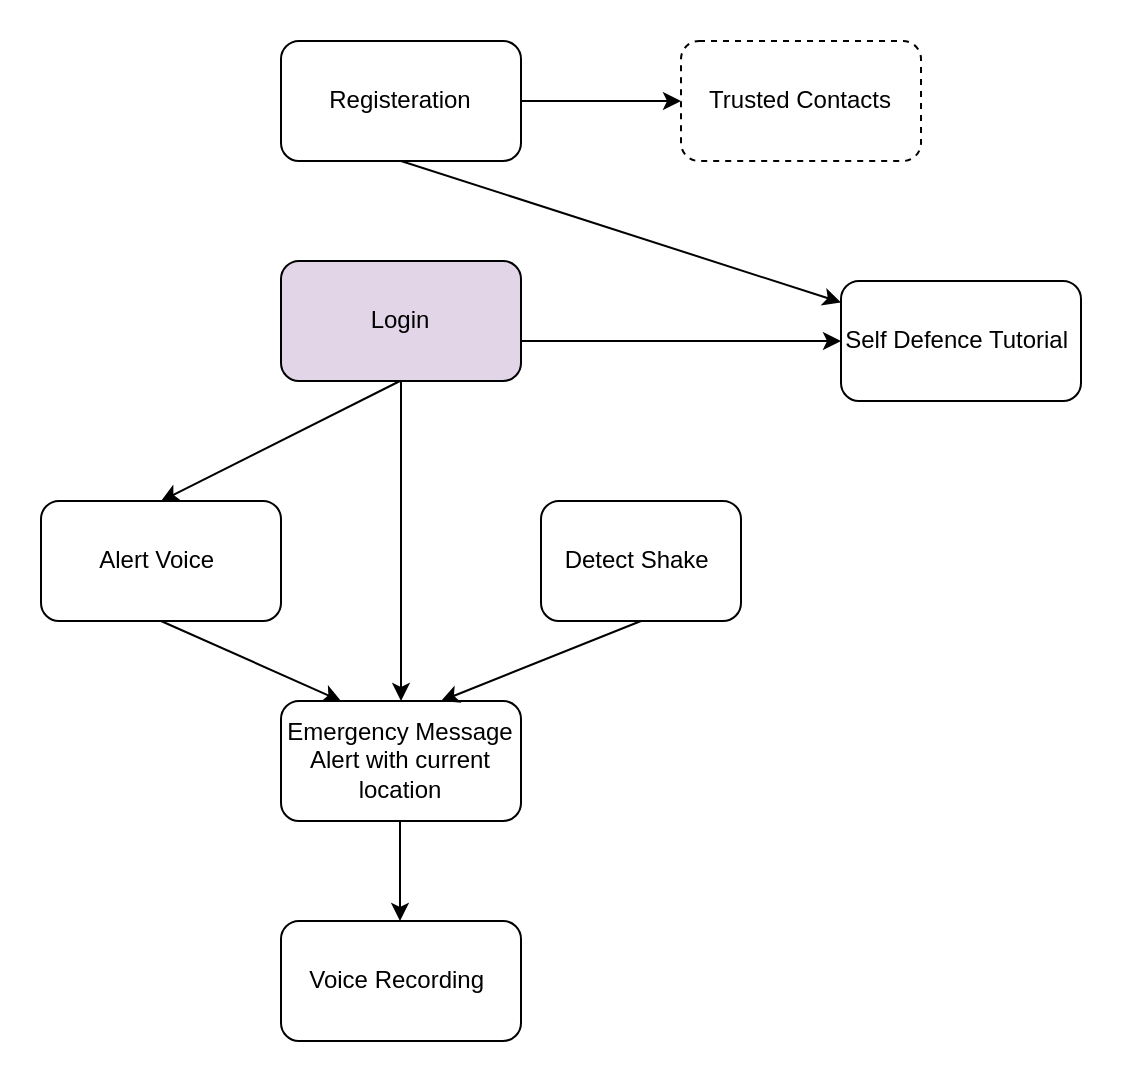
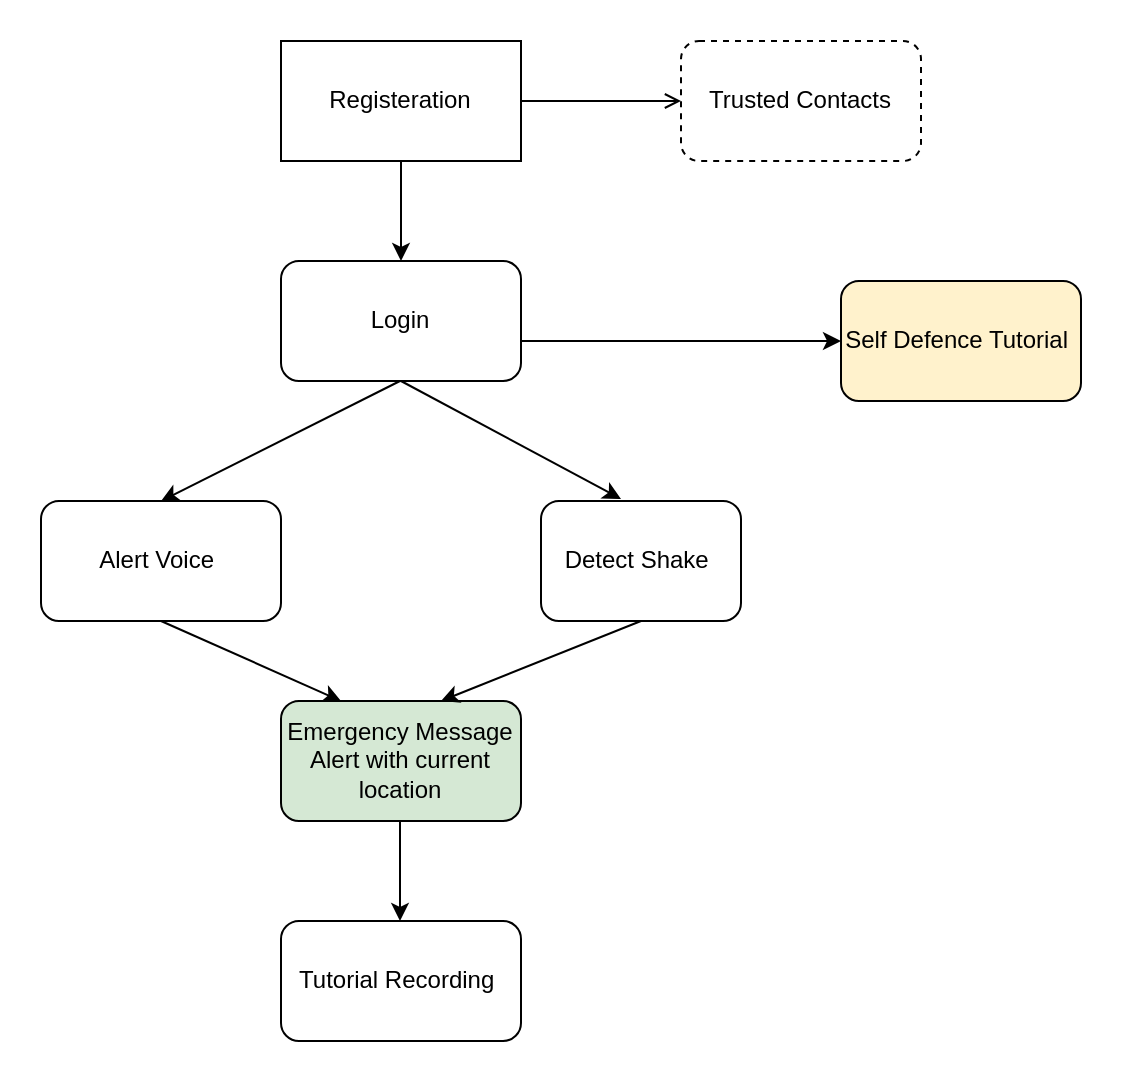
node "Registeration": shape rounded rectangle -> rectangle
edge "Registeration" -> "Trusted Contacts": arrowhead classic -> open
edge "Registeration" -> "Self Defence Tutorial": now "Registeration" -> "Login"
node "Login": fillcolor #e1d5e7 -> #ffffff
node "Self Defence Tutorial": fillcolor #ffffff -> #fff2cc
edge "Login" -> "Emergency Message Alert with current location": now "Login" -> "Detect Shake"
node "Emergency Message Alert with current location": fillcolor #ffffff -> #d5e8d4
node "Voice Recording": label "Voice Recording" -> "Tutorial Recording"
